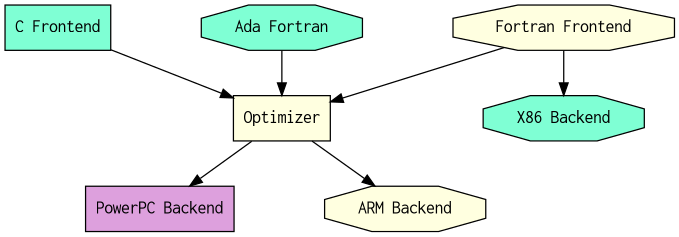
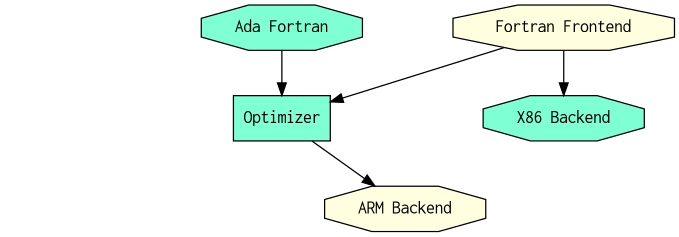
node "C Frontend": removed
node "Optimizer": fillcolor lightyellow -> aquamarine
node "PowerPC Backend": removed
